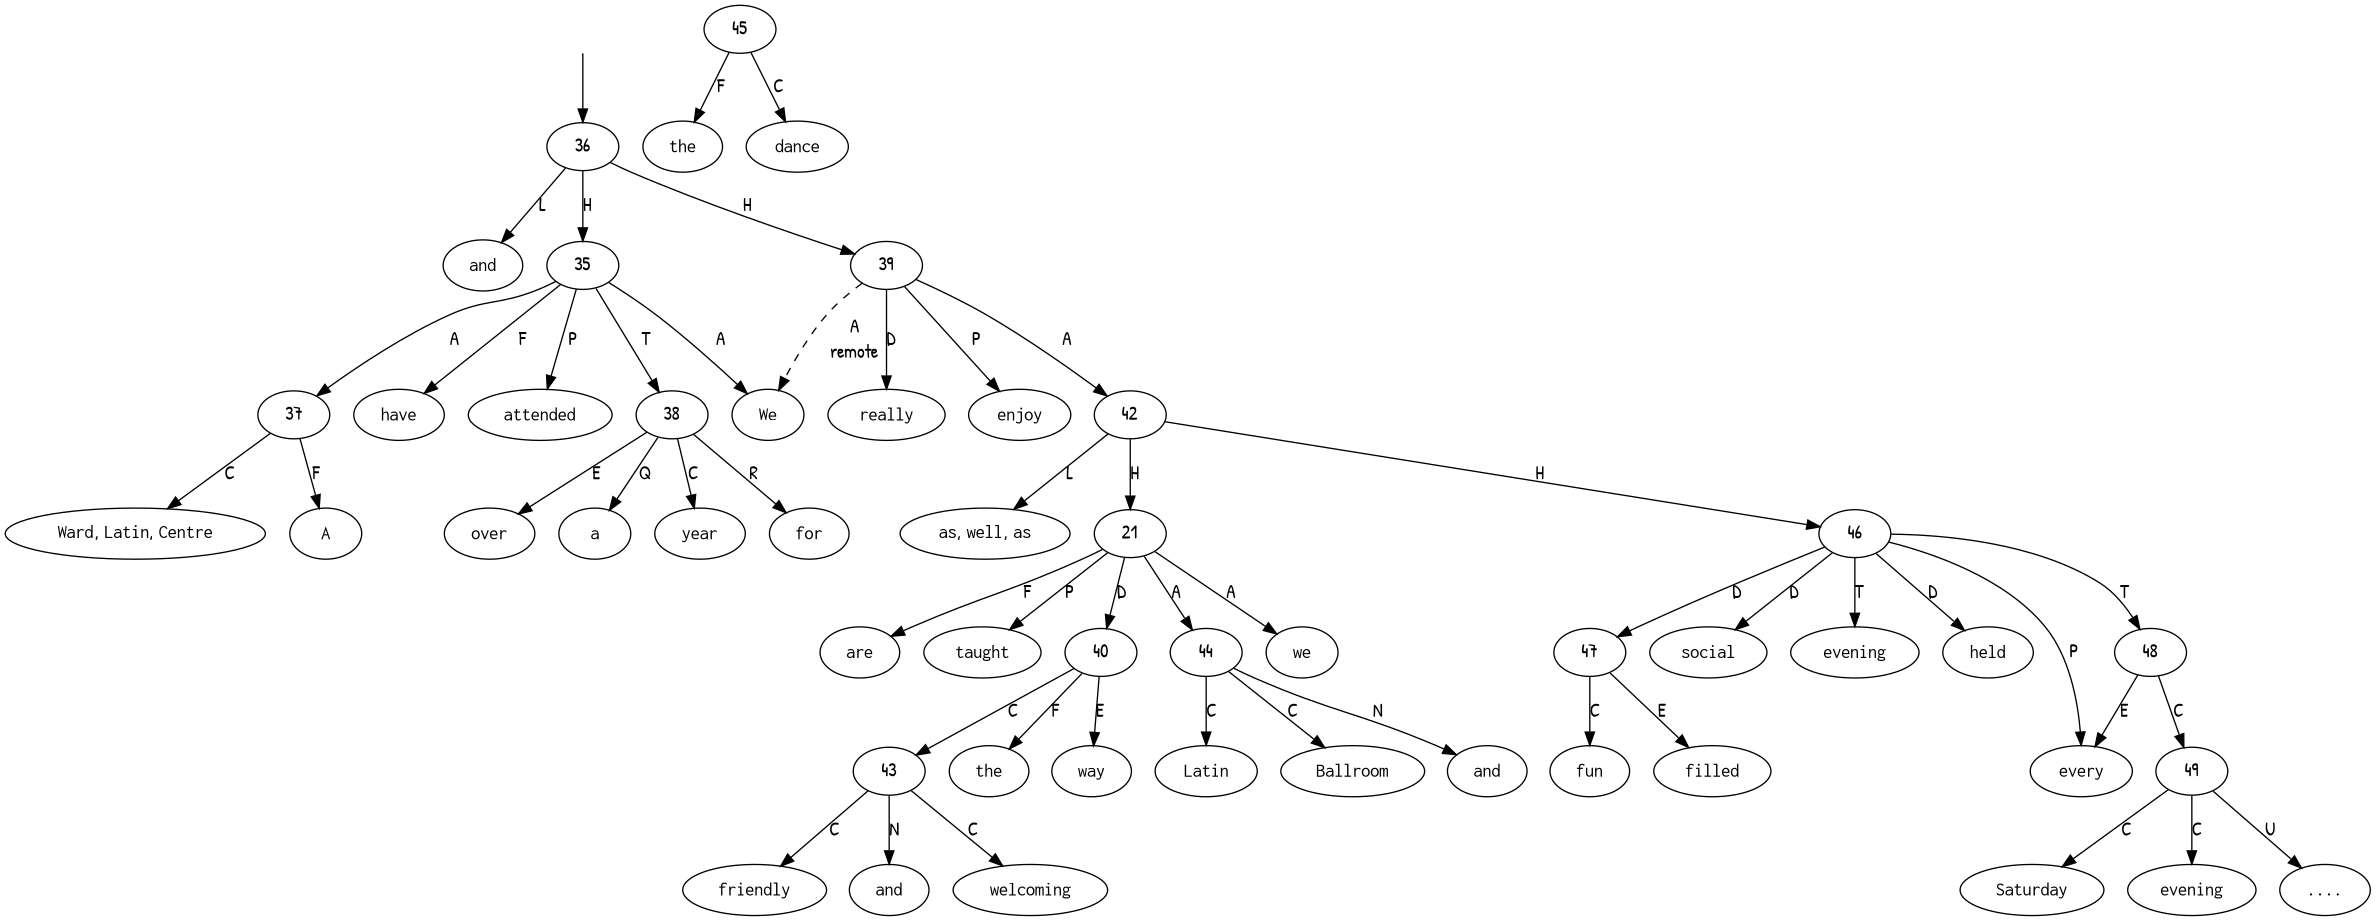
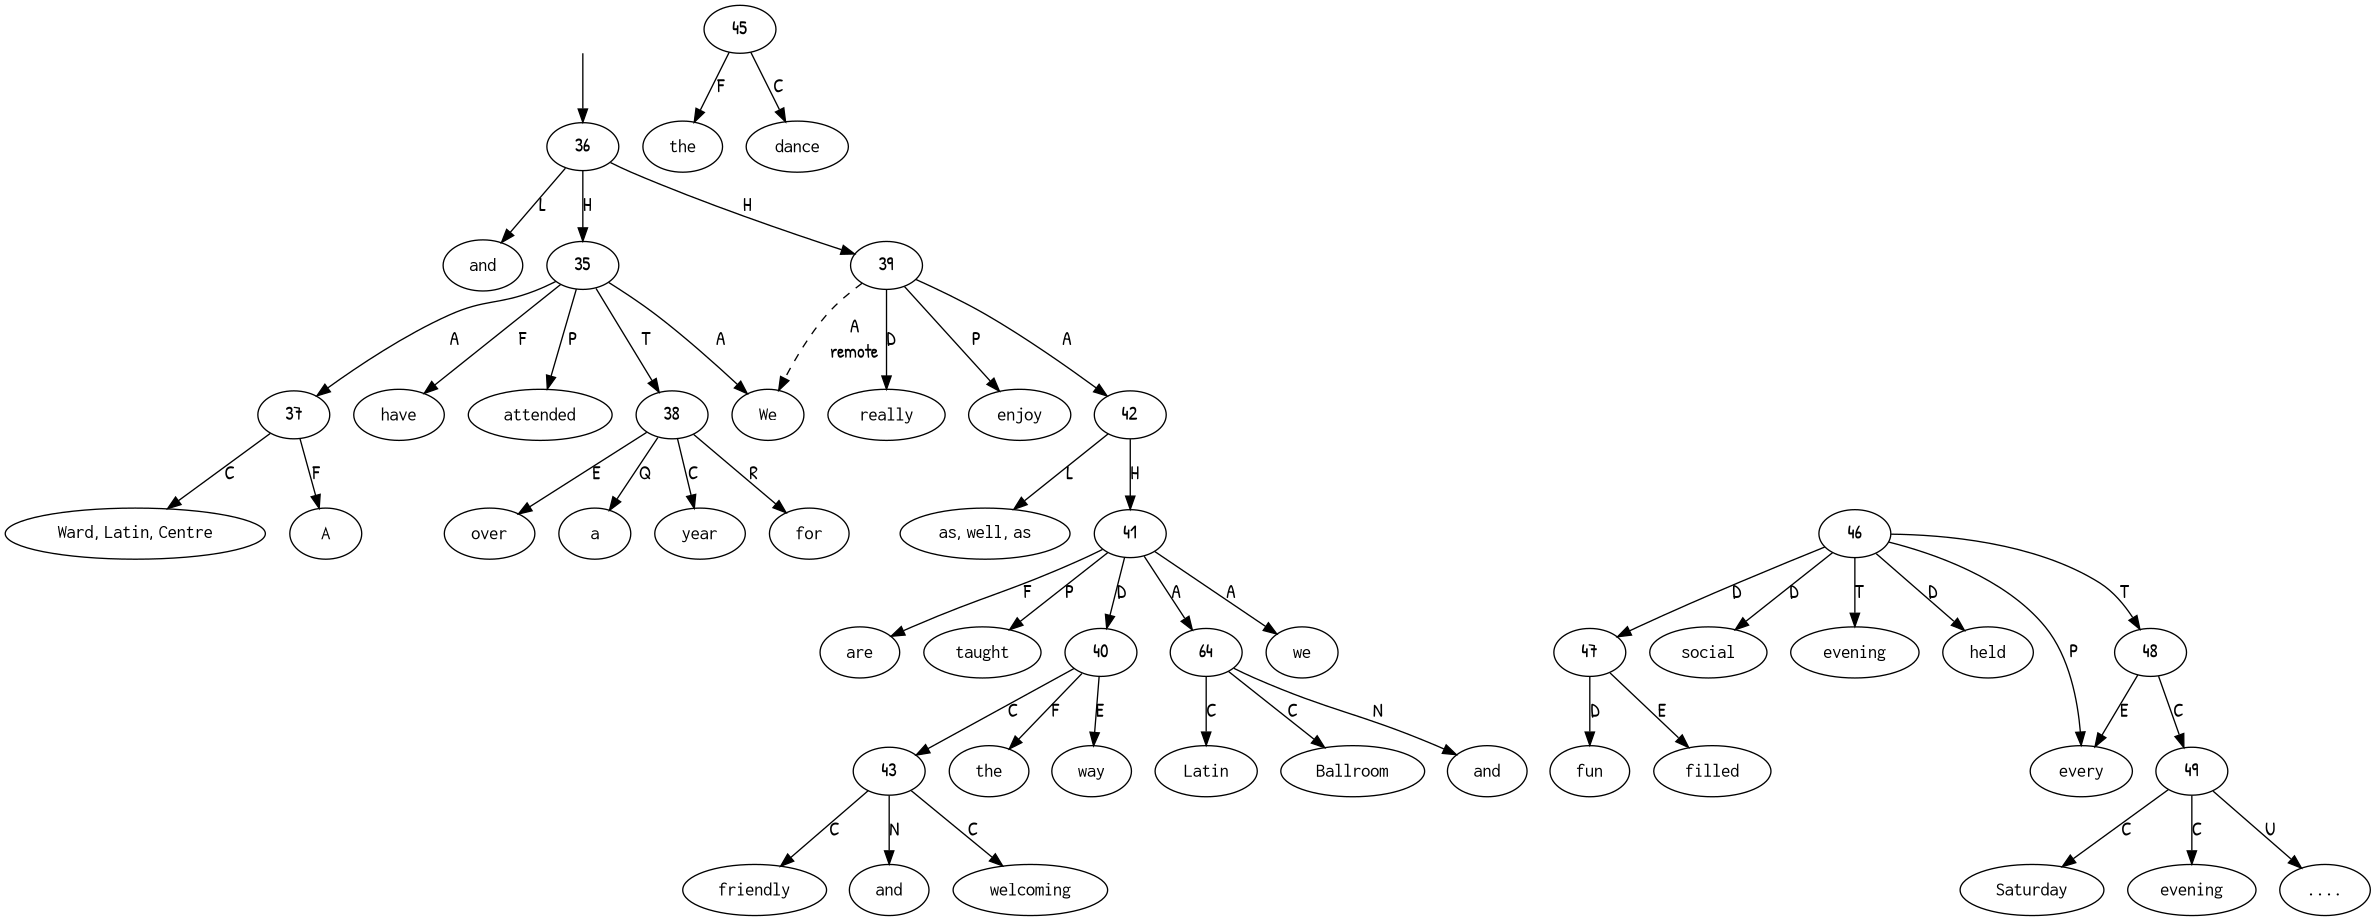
edge "42" -> "46": removed, label "H"
node "21": label "21" -> "41"
node "44": label "44" -> "64"
edge "47" -> "fun": label "C" -> "D"
